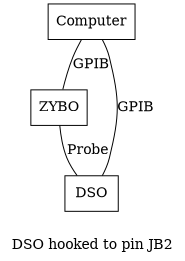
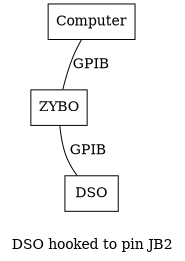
edge "Computer" -- "DSO": removed, label "GPIB"
edge "ZYBO" -- "DSO": label "Probe" -> "GPIB"
